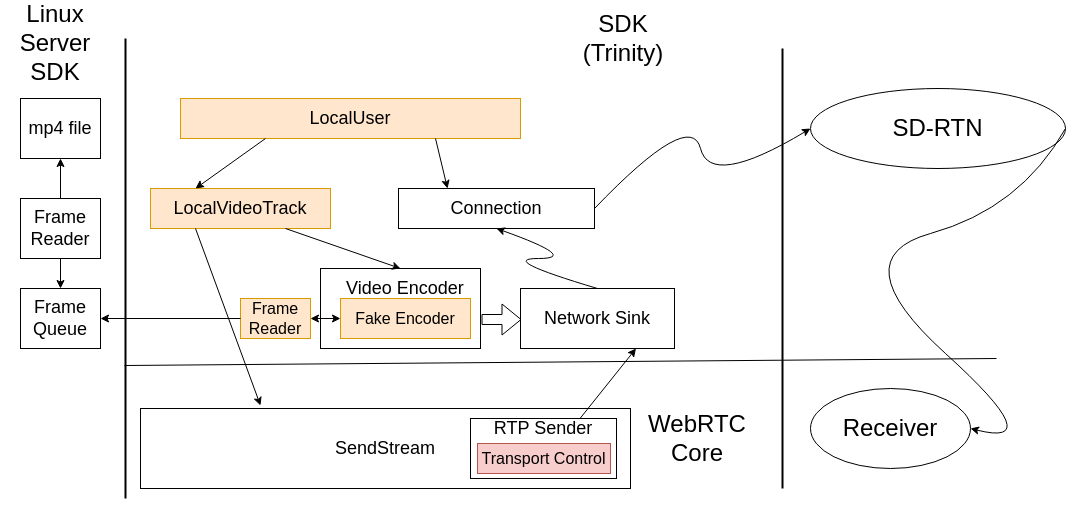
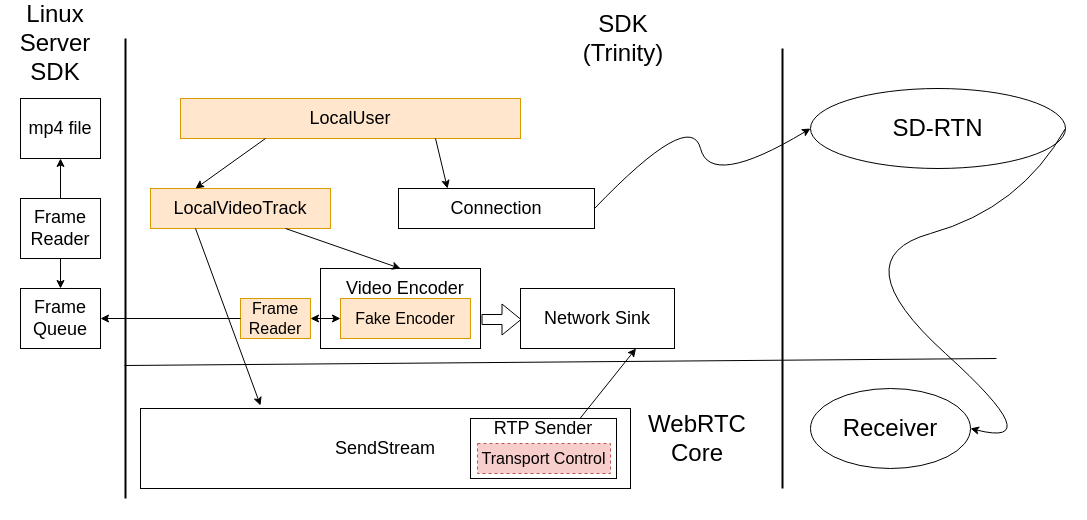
edge "Network Sink" -> "Connection": removed
node "Transport Control": style solid -> dashed
